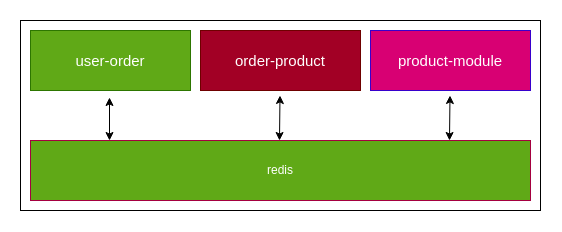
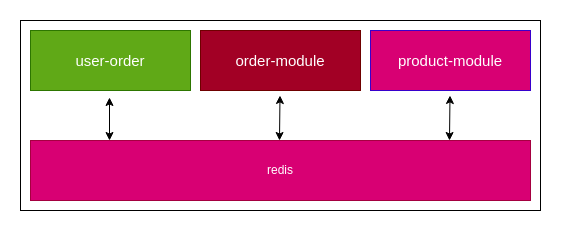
node "order-product": label "order-product" -> "order-module"
node "redis": fillcolor #60a917 -> #d80073
